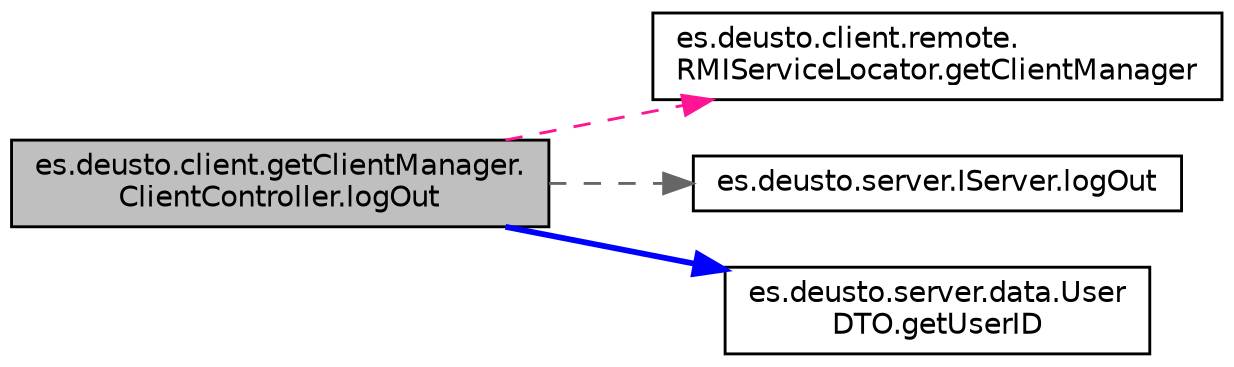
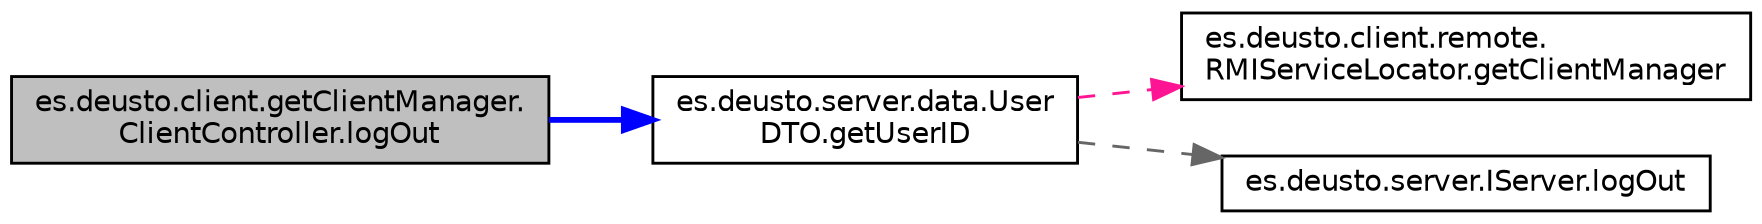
edge "es.deusto.client.getClientManager. ClientController.logOut" -> "es.deusto.client.remote. RMIServiceLocator.getClientManager": now "es.deusto.server.data.User DTO.getUserID" -> "es.deusto.client.remote. RMIServiceLocator.getClientManager"
edge "es.deusto.client.getClientManager. ClientController.logOut" -> "es.deusto.server.IServer.logOut": now "es.deusto.server.data.User DTO.getUserID" -> "es.deusto.server.IServer.logOut"
